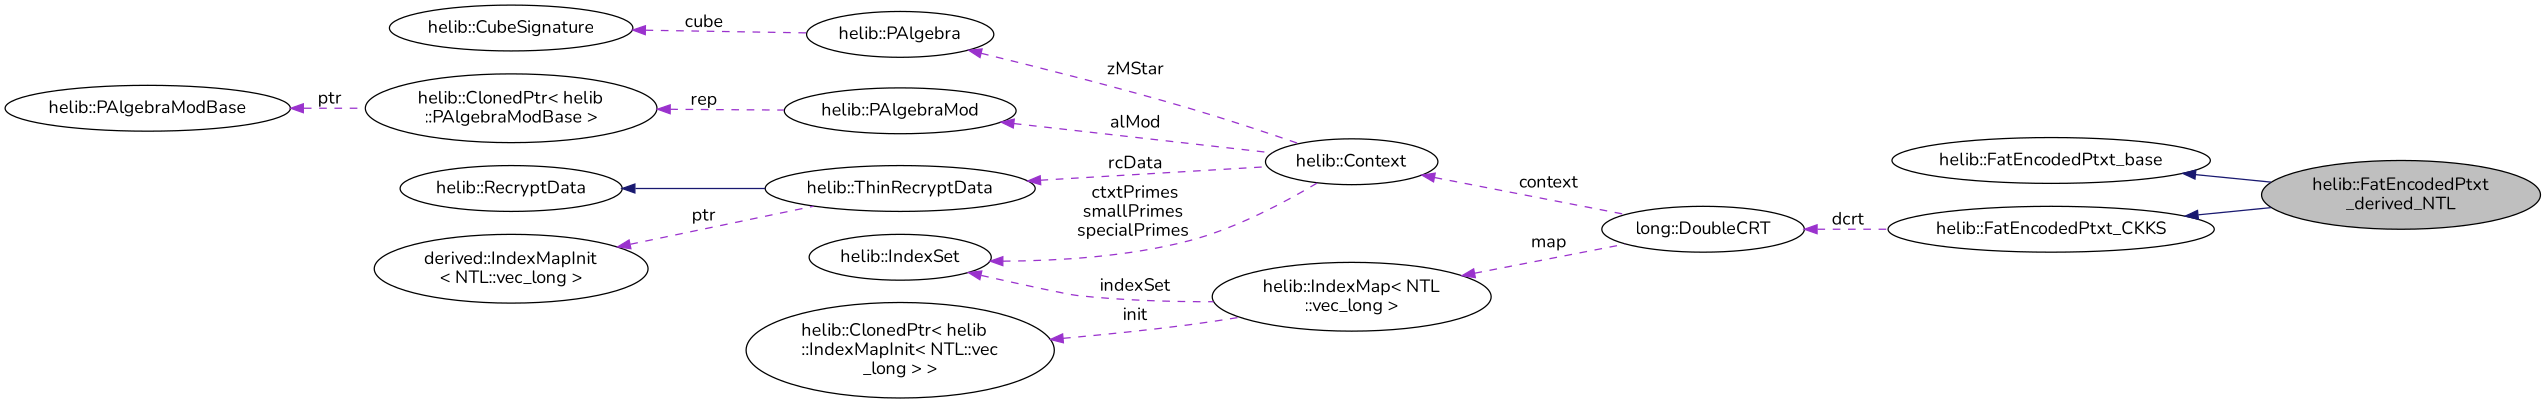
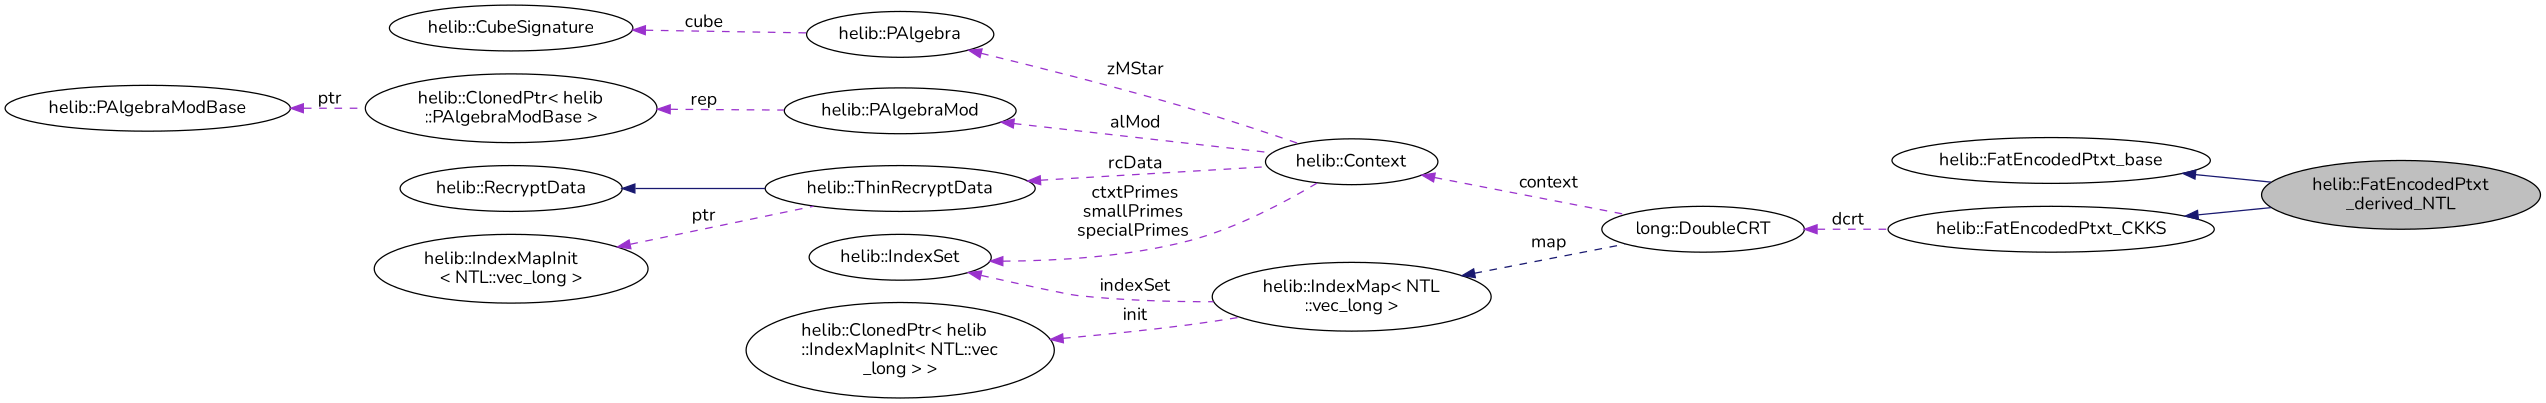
edge "long::DoubleCRT" -> "helib::IndexMap< NTL ::vec_long >": color darkorchid3 -> midnightblue
node "derived::IndexMapInit < NTL::vec_long >": label "derived::IndexMapInit < NTL::vec_long >" -> "helib::IndexMapInit < NTL::vec_long >"
